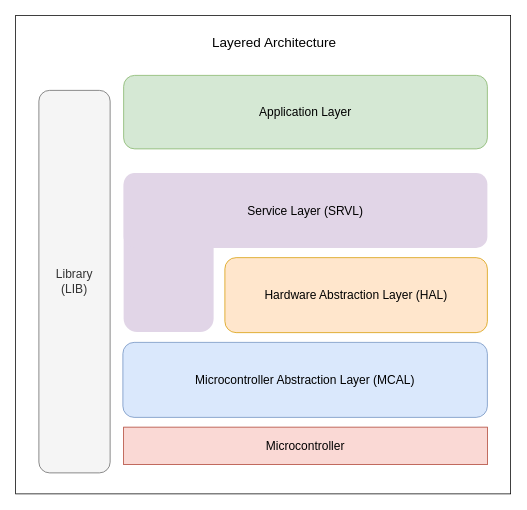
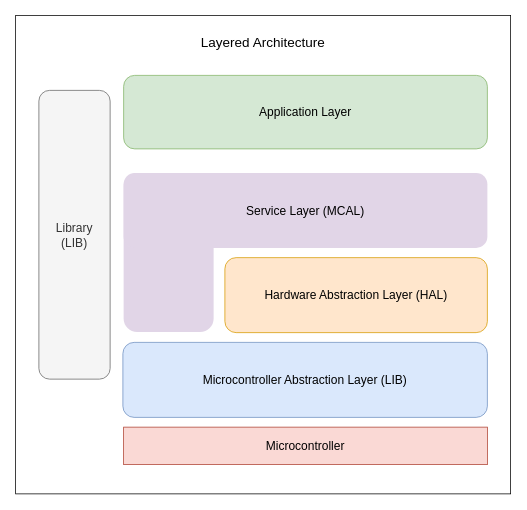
node "Layered Architecture": moved (274, 43) -> (263, 43)
node "Service Layer (SRVL)": label "Service Layer (SRVL)" -> "Service Layer (MCAL)"
node "Library (LIB)": size 71x383 -> 71x289
node "Microcontroller Abstraction Layer (MCAL)": label "Microcontroller Abstraction Layer (MCAL)" -> "Microcontroller Abstraction Layer (LIB)"
